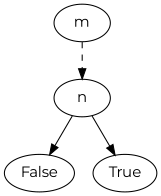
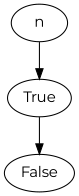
node "m": removed
edge "n" -> "False": now "True" -> "False"
